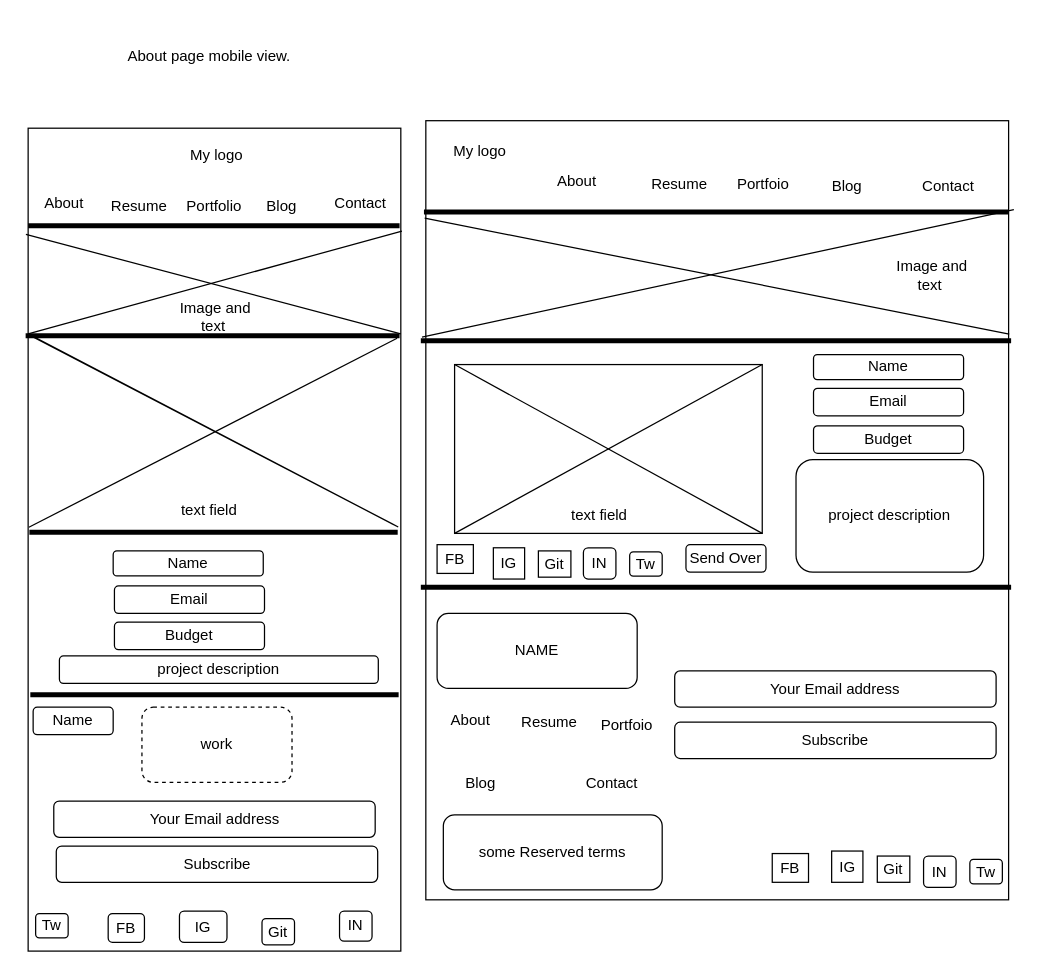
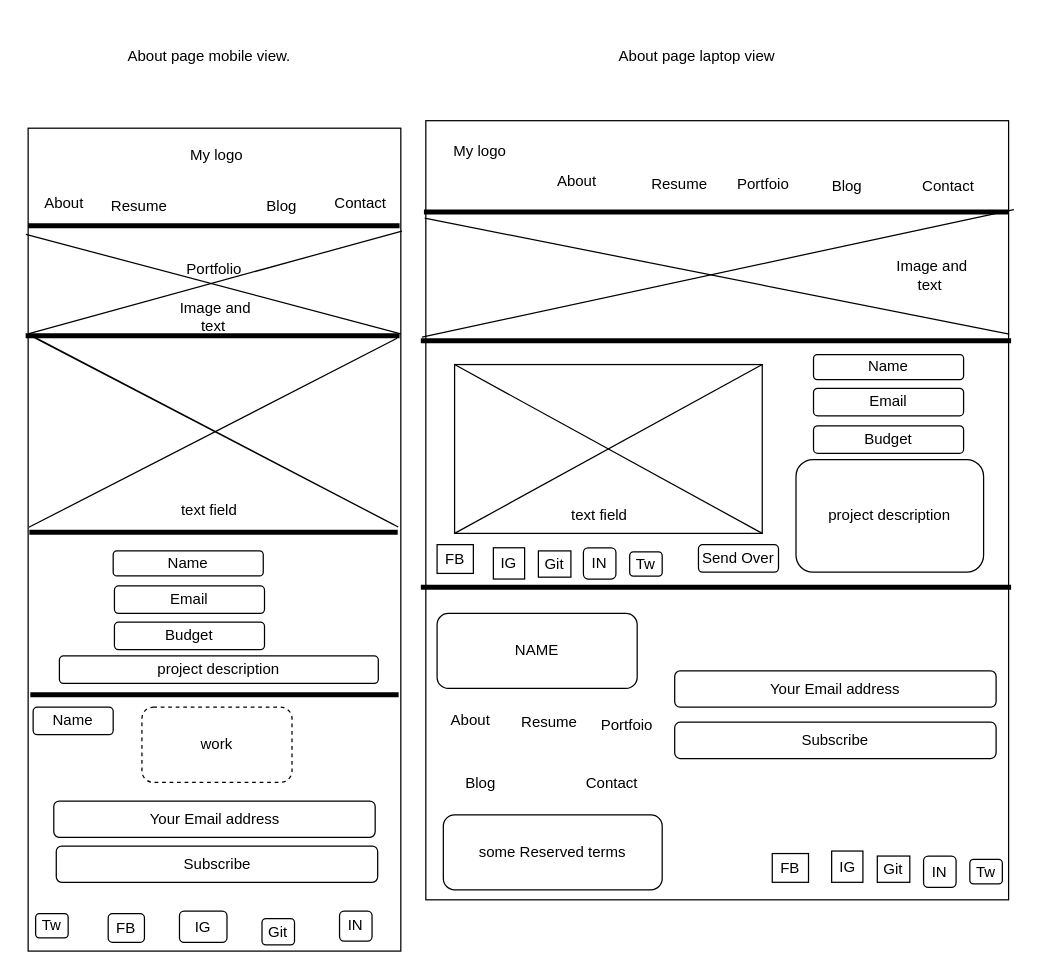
node "About page laptop view": added
node "Portfolio": moved (214, 207) -> (214, 269)
node "Send Over": moved (726, 558) -> (738, 558)
